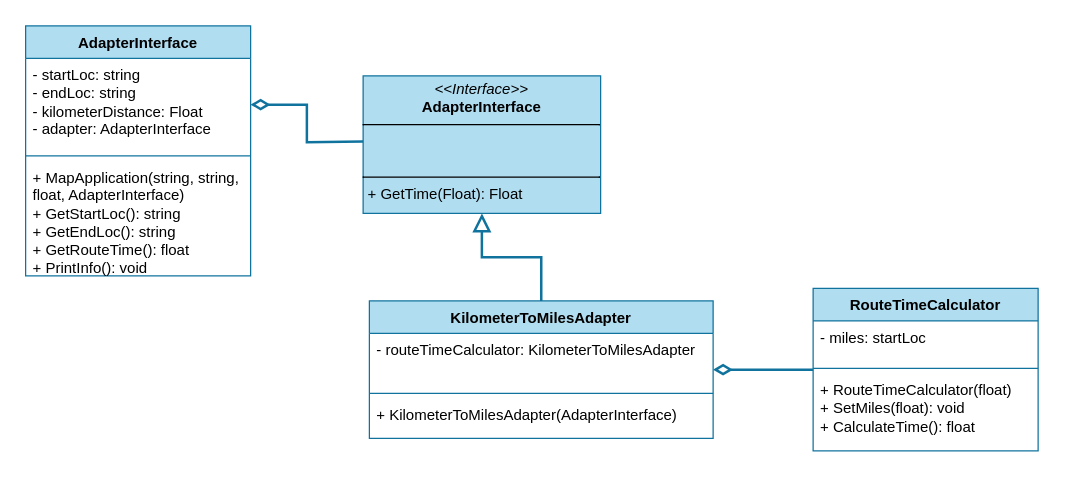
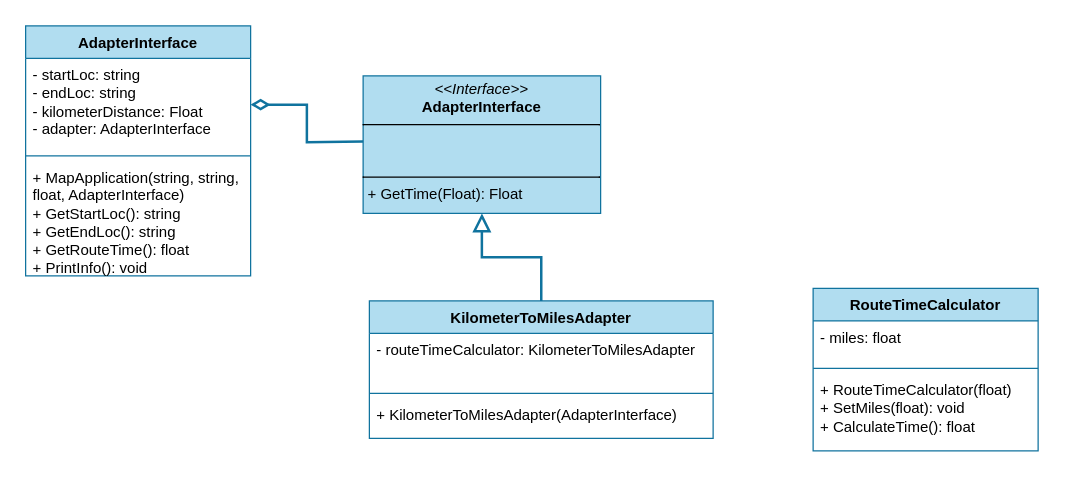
node "- miles: startLoc": label "- miles: startLoc" -> "- miles: float"
edge "RouteTimeCalculator" -> "KilometerToMilesAdapter": removed
